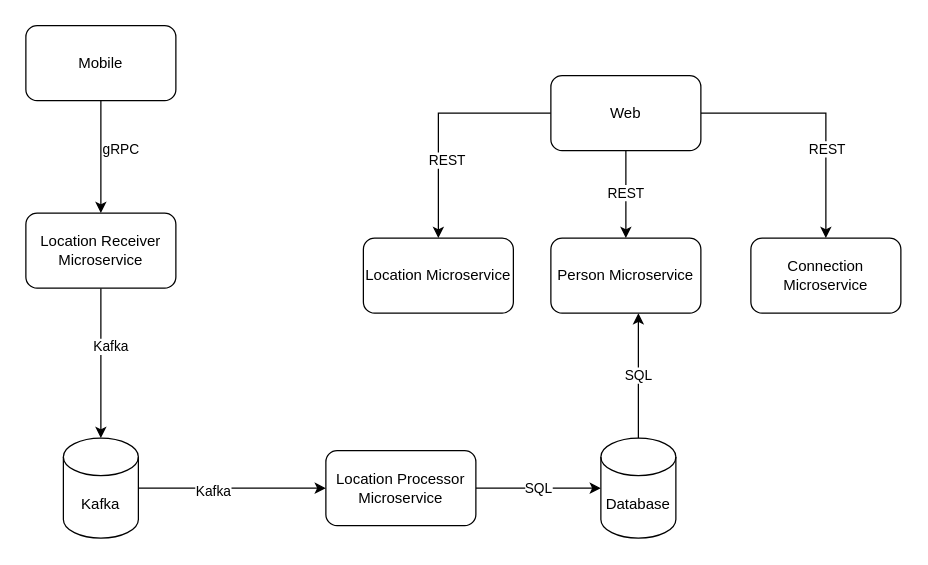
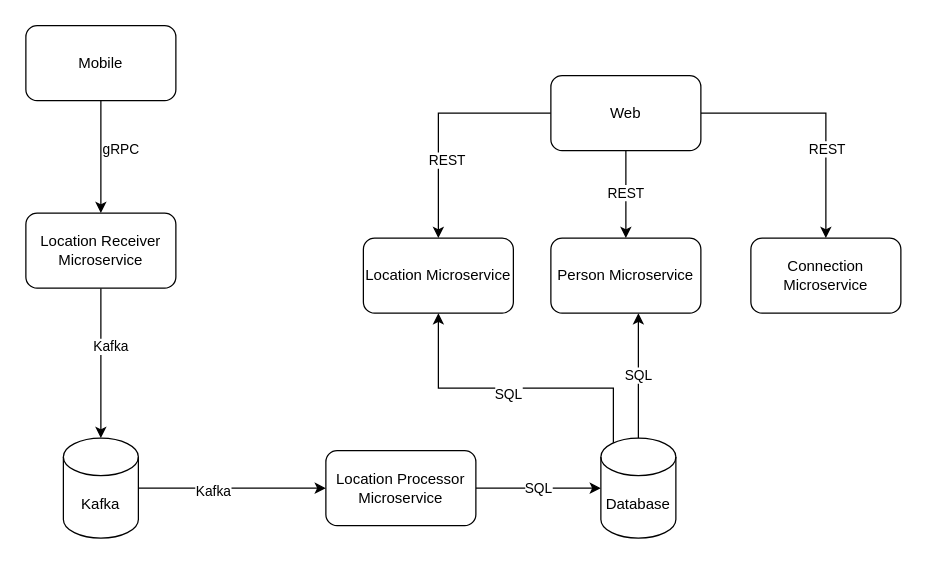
edge "Database" -> "Location Microservice": added, label "SQL"
